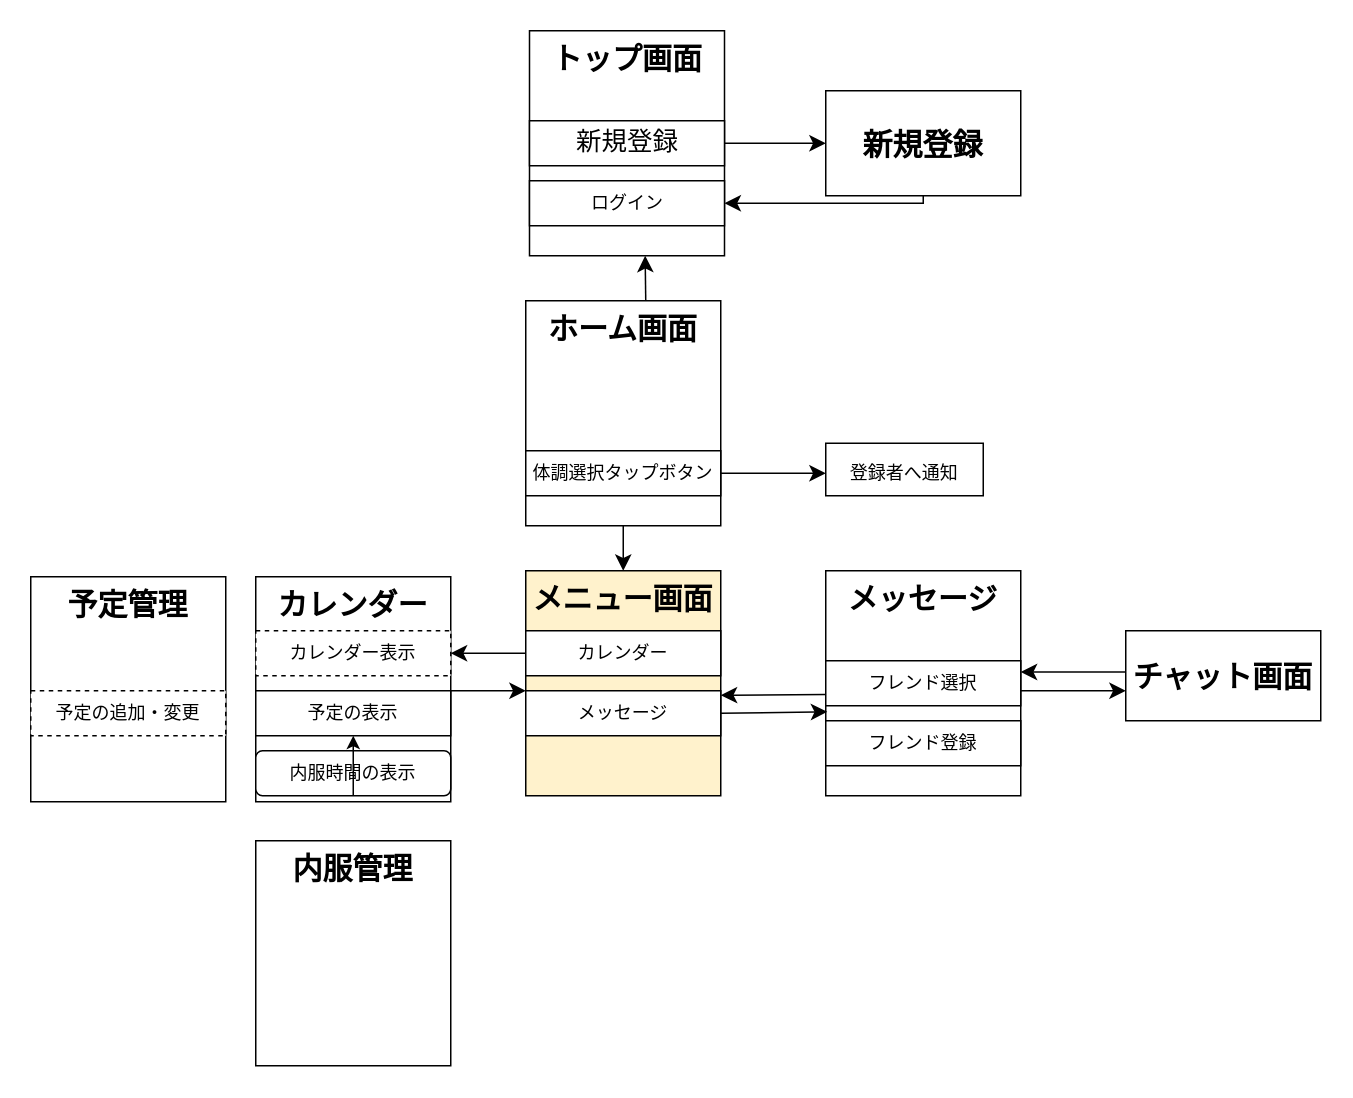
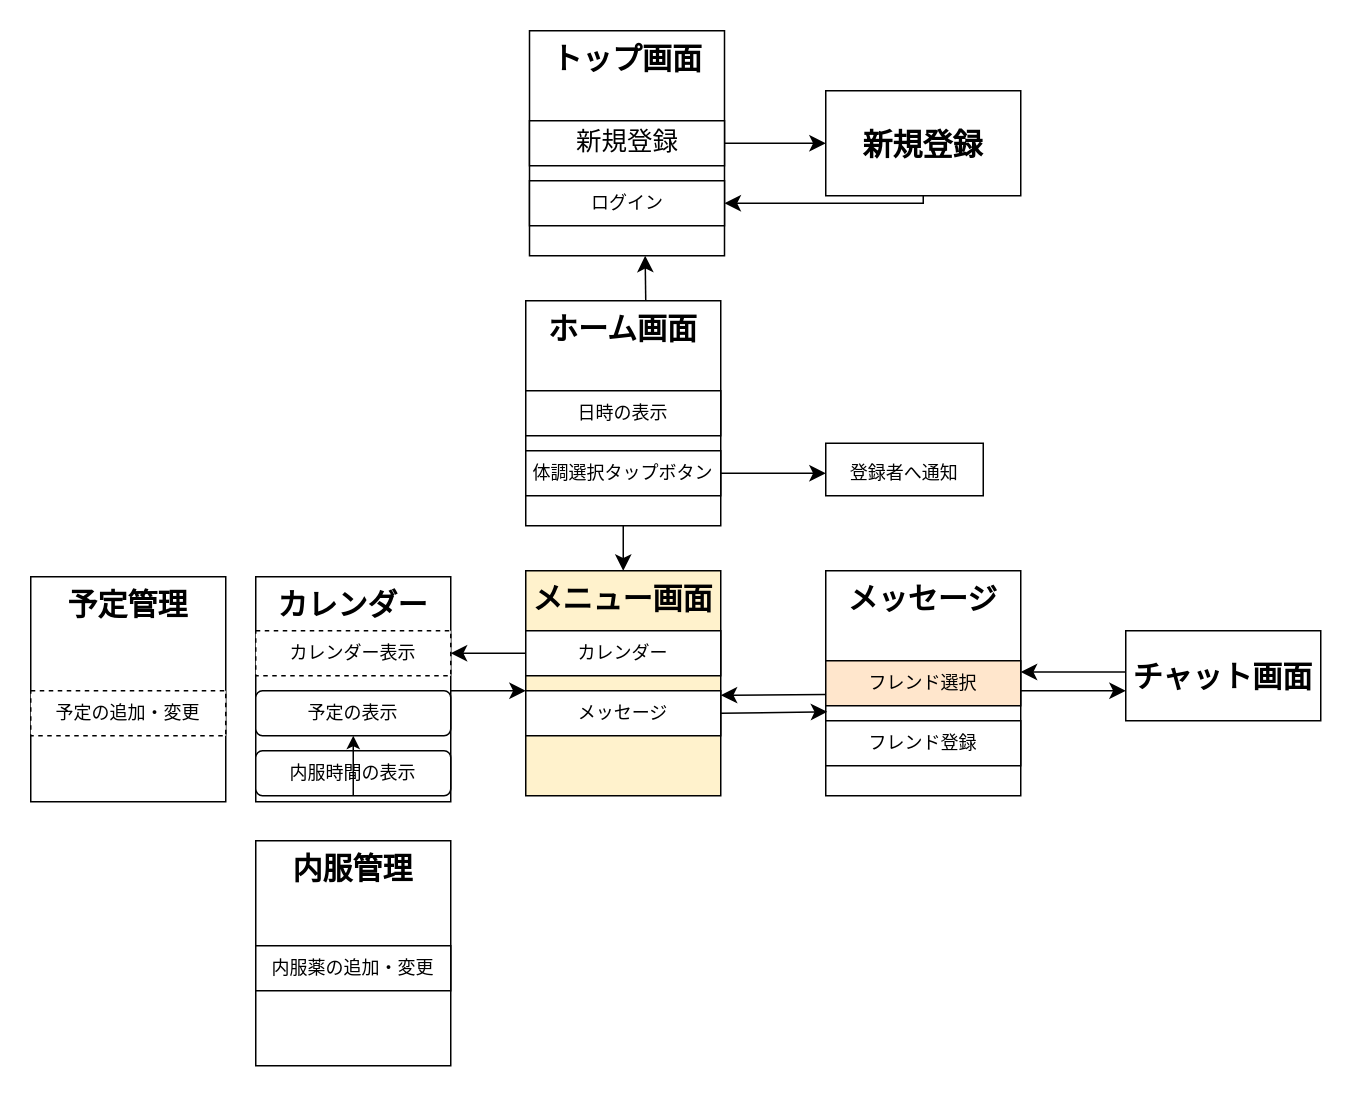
node "日時の表示": added
node "フレンド選択": fillcolor #ffffff -> #ffe6cc
node "予定の表示": shape rectangle -> rounded rectangle
node "内服薬の追加・変更": added
